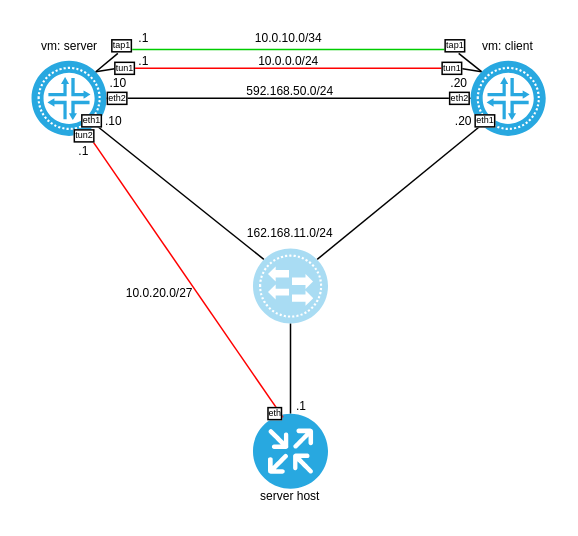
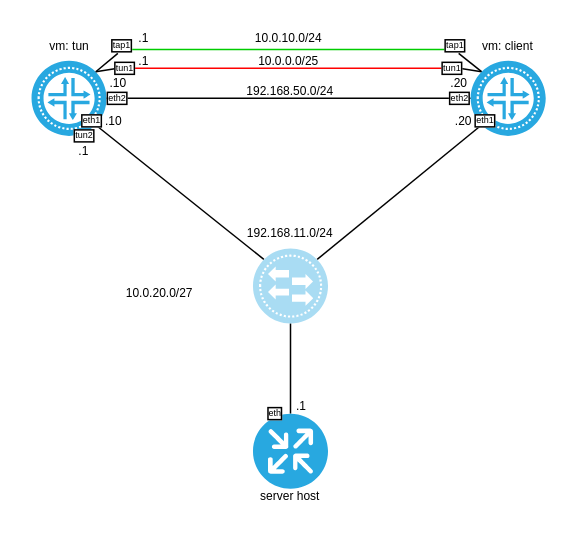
node "10.0.10.0/34": label "10.0.10.0/34" -> "10.0.10.0/24"
node "vm: server": label "vm: server" -> "vm: tun"
node "10.0.0.0/24": label "10.0.0.0/24" -> "10.0.0.0/25"
node "592.168.50.0/24": label "592.168.50.0/24" -> "192.168.50.0/24"
node "162.168.11.0/24": label "162.168.11.0/24" -> "192.168.11.0/24"
edge "tun2" -- "eth": removed
